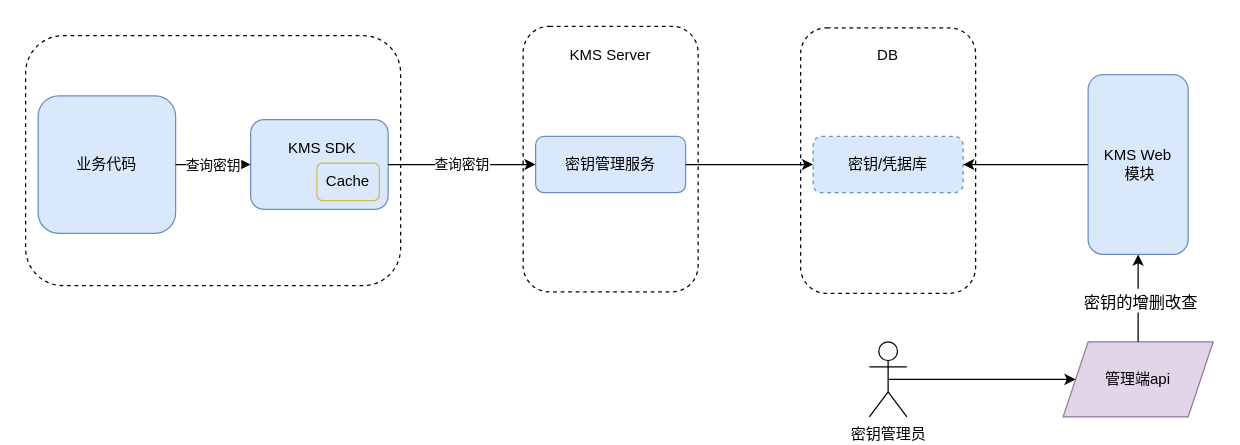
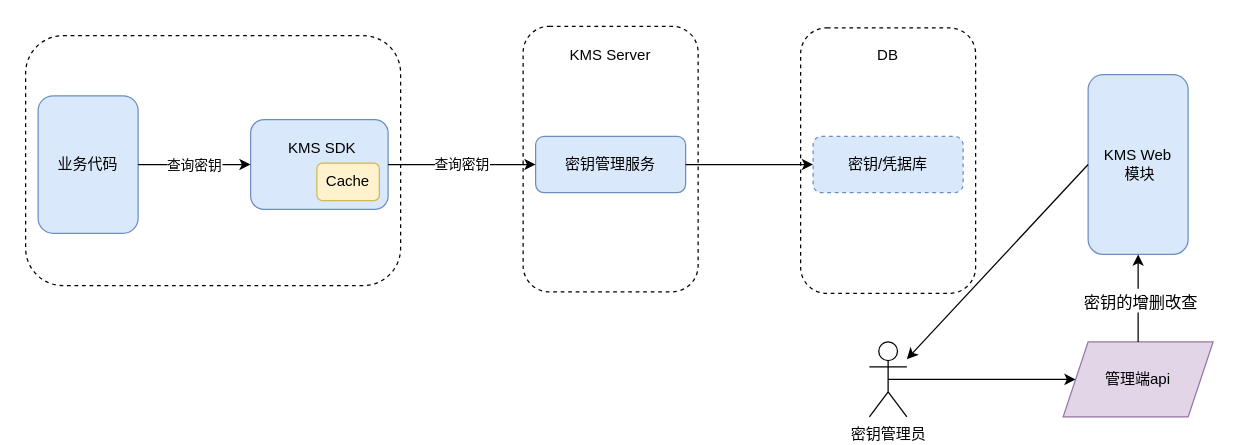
node "业务代码": size 138x138 -> 100x138
edge "KMS Web 模块" -> "密钥/凭据库": now "KMS Web 模块" -> "密钥管理员"
node "Cache": fillcolor #dae8fc -> #fff2cc
